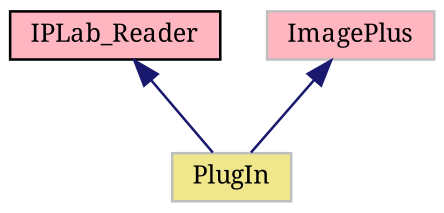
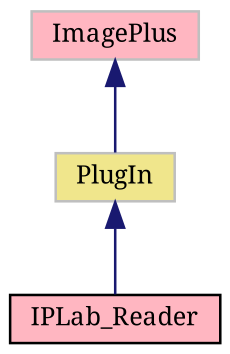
edge "PlugIn" -> "IPLab_Reader": reversed
